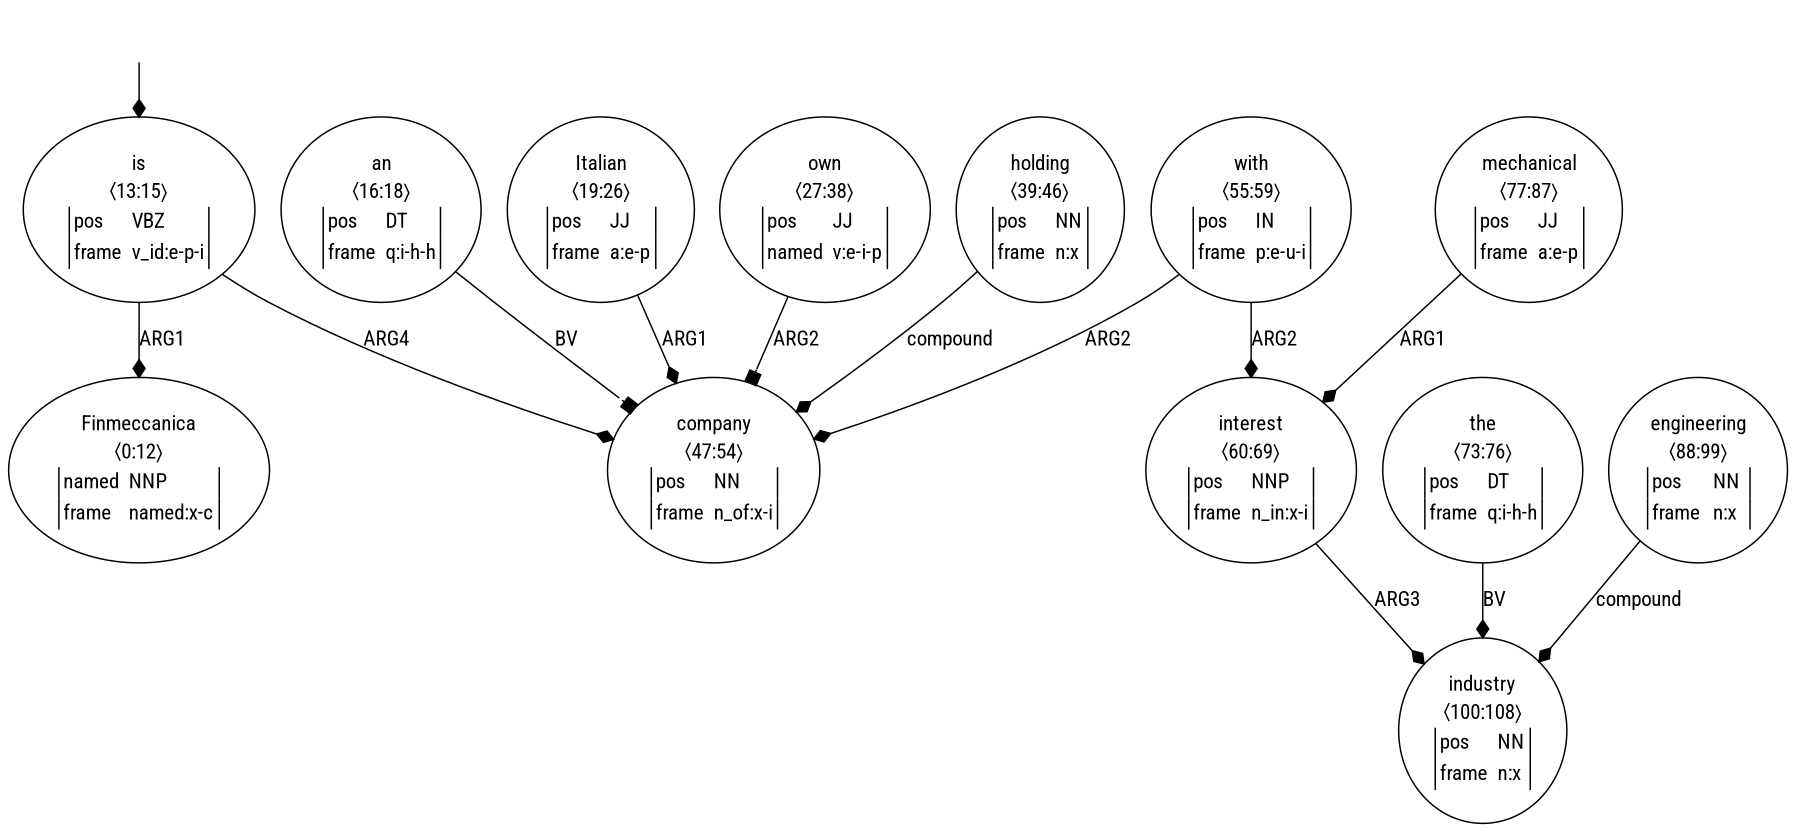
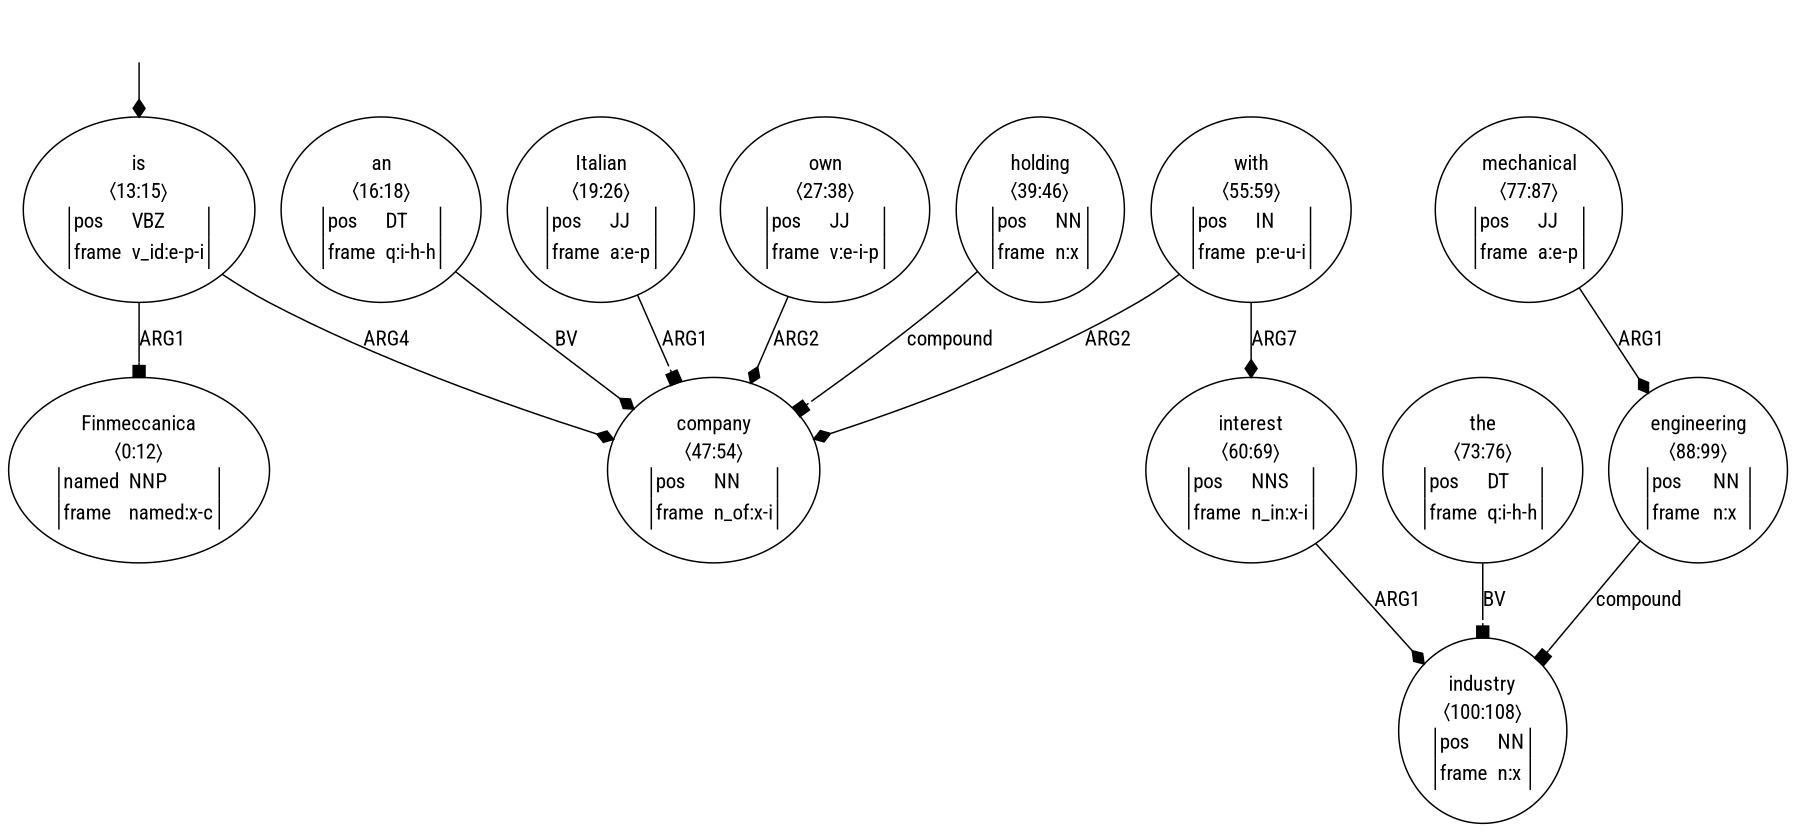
node "own": text "named" -> "frame"
edge "Italian" -> "company": arrowhead diamond -> box
edge "mechanical" -> "interest": now "mechanical" -> "engineering"
edge "is" -> "Finmeccanica": arrowhead diamond -> box
edge "own" -> "company": arrowhead box -> diamond
edge "an" -> "company": arrowhead box -> diamond
edge "holding" -> "company": arrowhead diamond -> box
edge "with" -> "interest": label "ARG2" -> "ARG7"
node "interest": text "NNP" -> "NNS"
edge "the" -> "industry": arrowhead diamond -> box
edge "engineering" -> "industry": arrowhead diamond -> box
edge "interest" -> "industry": label "ARG3" -> "ARG1"
